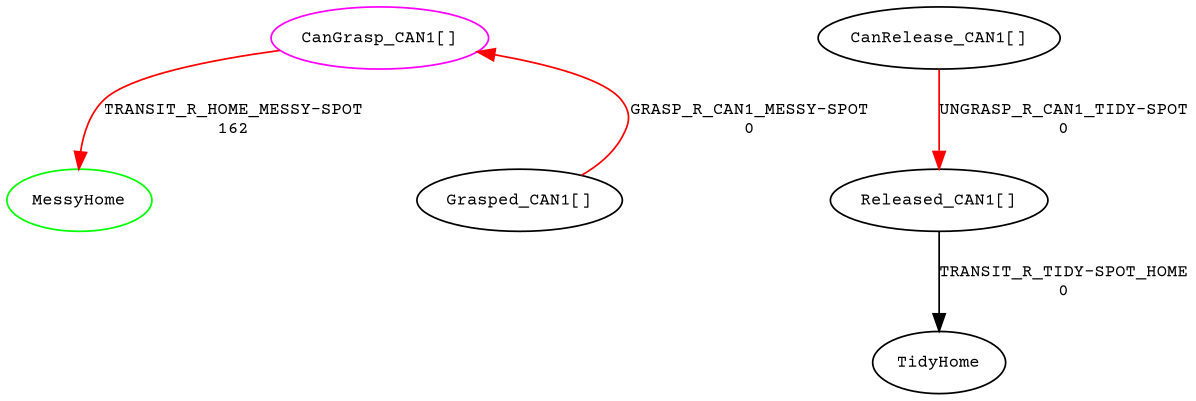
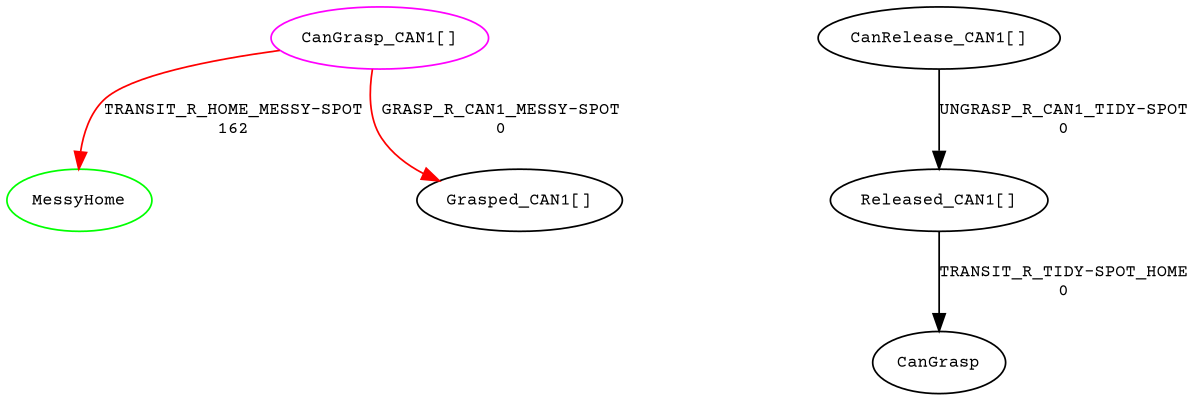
edge "Grasped_CAN1[]" -> "CanGrasp_CAN1[]": reversed
edge "CanRelease_CAN1[]" -> "Released_CAN1[]": color red -> black
node "TidyHome": label "TidyHome" -> "CanGrasp"
